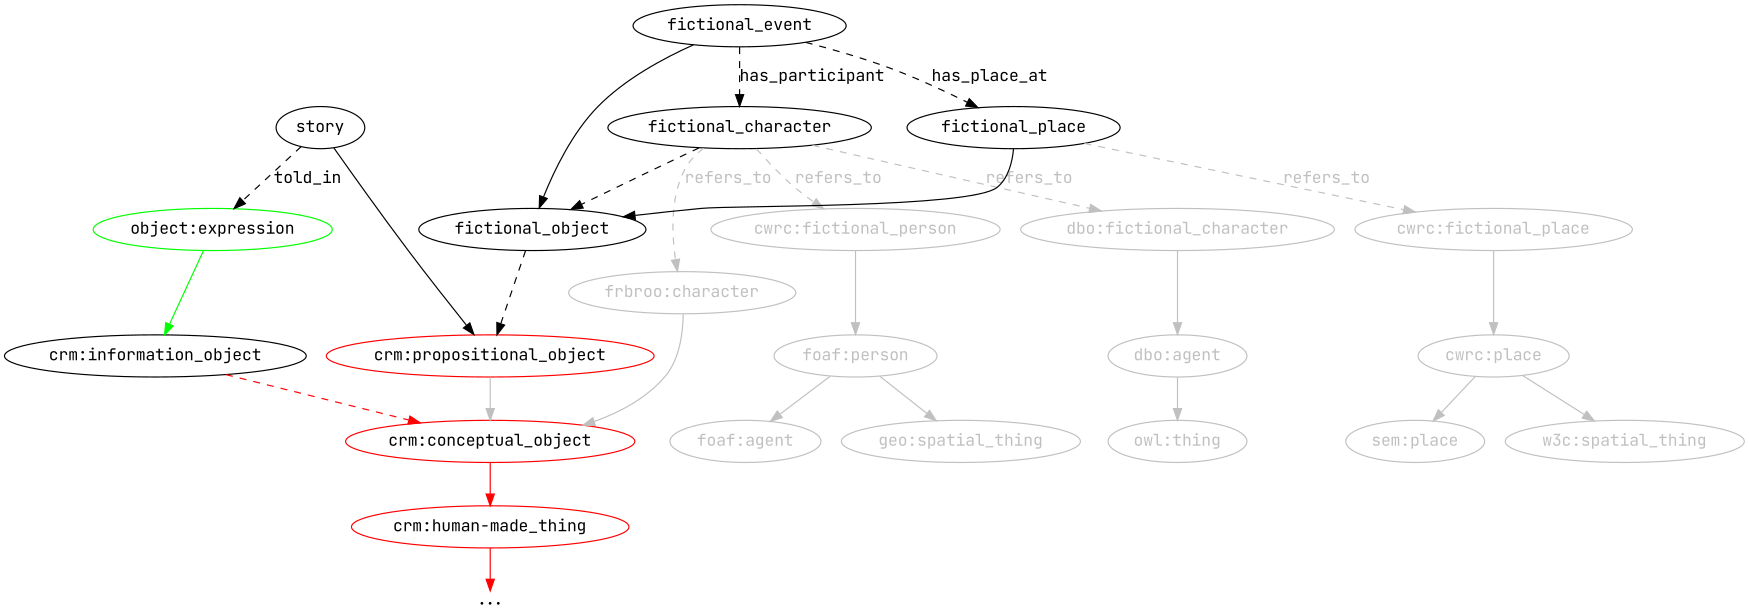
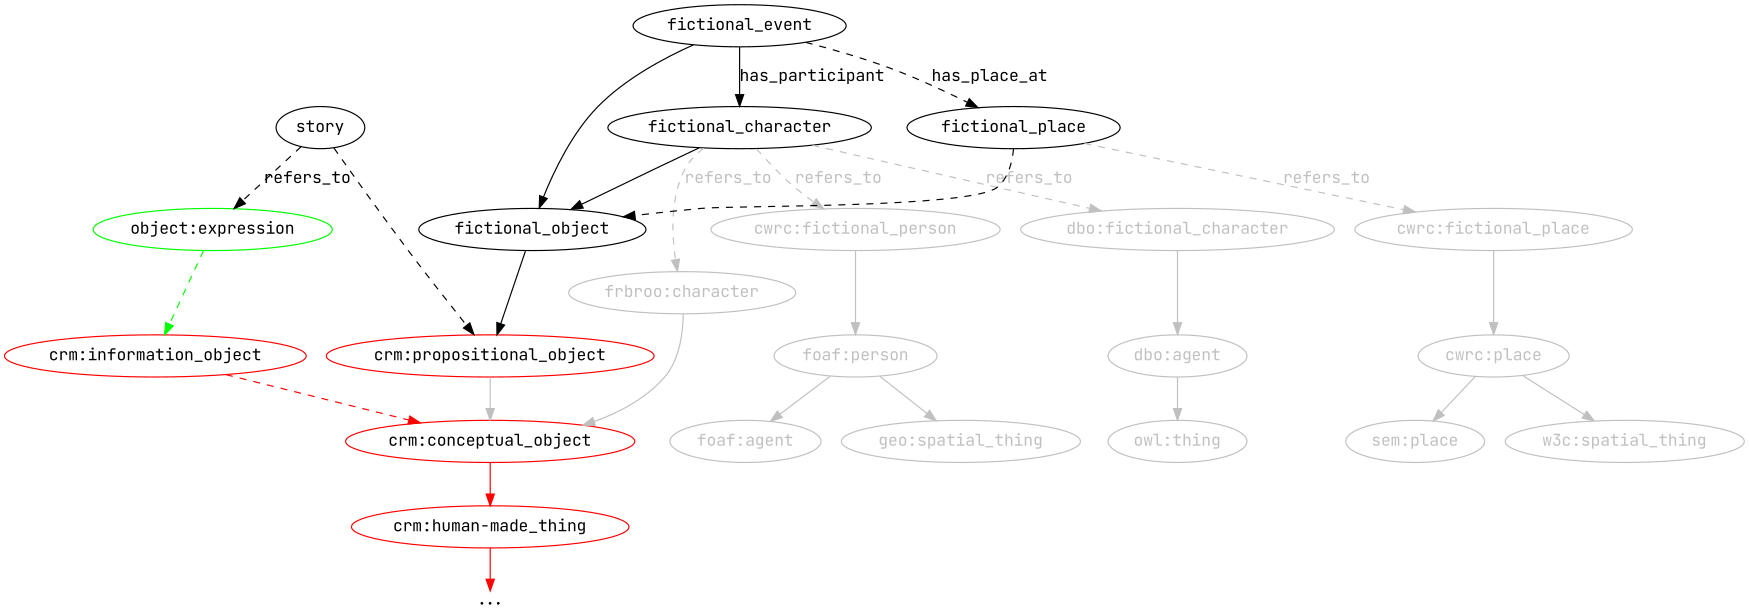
edge "fictional_event" -> "fictional_character": style dashed -> solid
edge "fictional_character" -> "fictional_object": style dashed -> solid
edge "story" -> "object:expression": label "told_in" -> "refers_to"
edge "fictional_place" -> "fictional_object": style solid -> dashed
edge "story" -> "crm:propositional_object": style solid -> dashed
edge "object:expression" -> "crm:information_object": style solid -> dashed
edge "fictional_object" -> "crm:propositional_object": style dashed -> solid
node "crm:information_object": color black -> red
